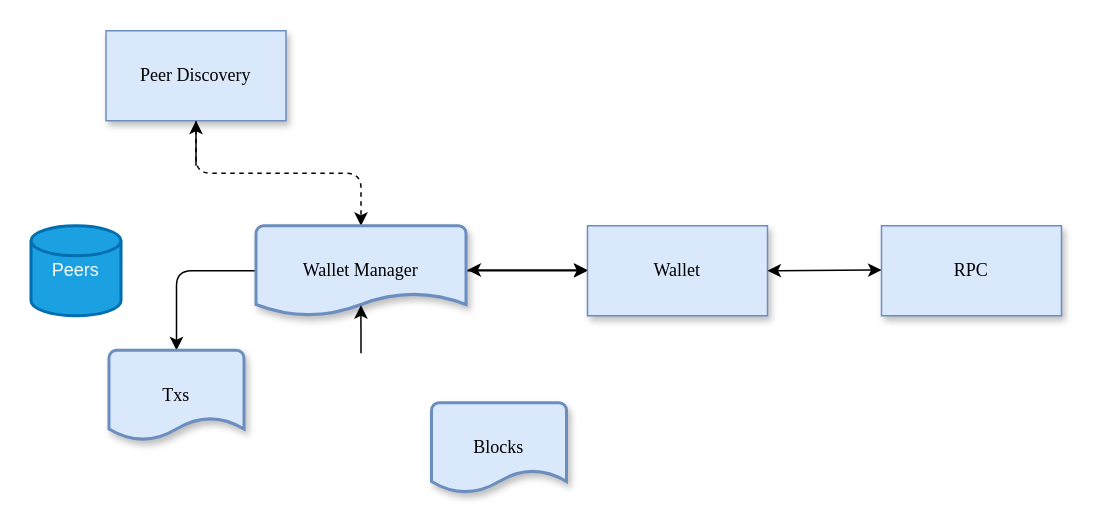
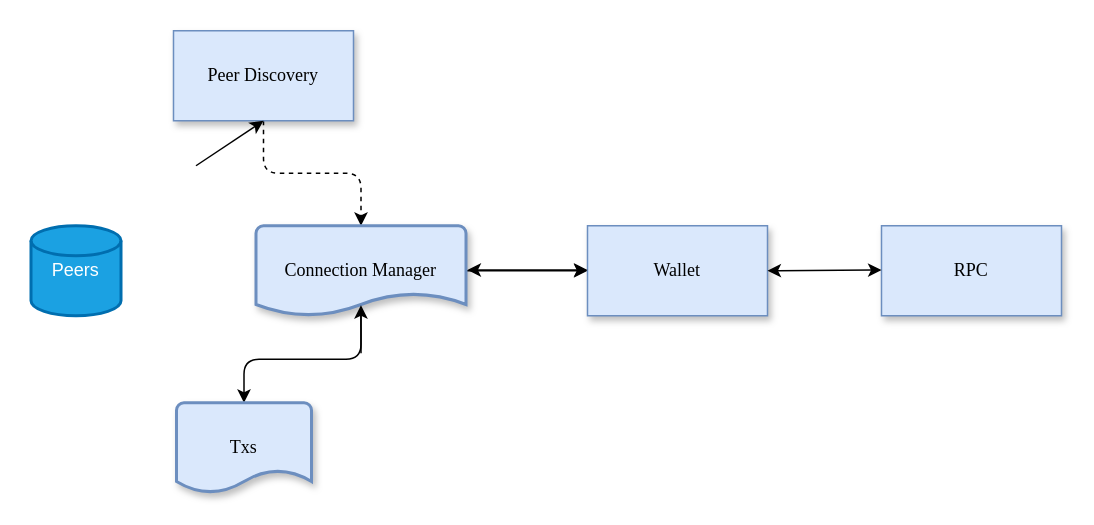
node "Peer Discovery": moved (196, 76) -> (263, 76)
node "Wallet Manager": label "Wallet Manager" -> "Connection Manager"
node "Txs": moved (176, 395) -> (244, 448)
node "Blocks": removed
